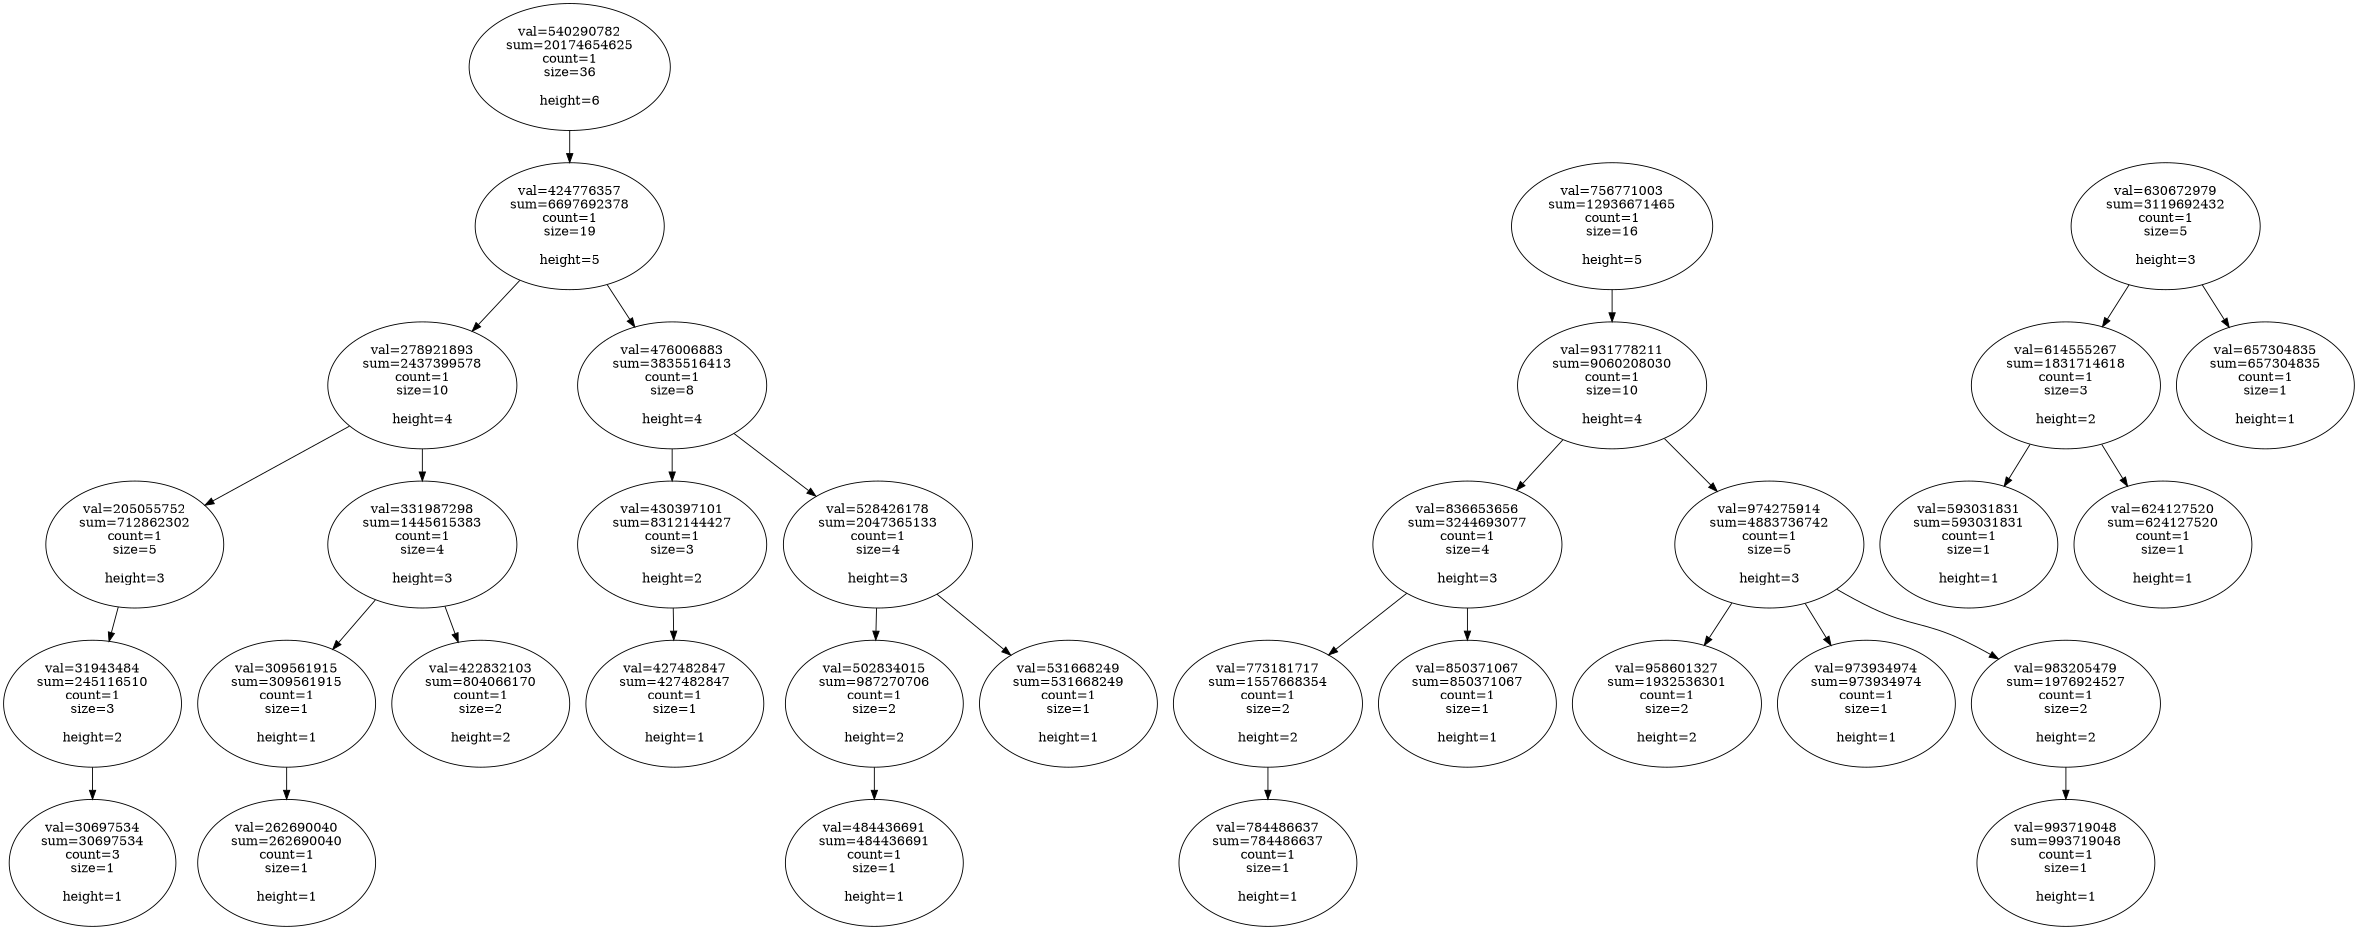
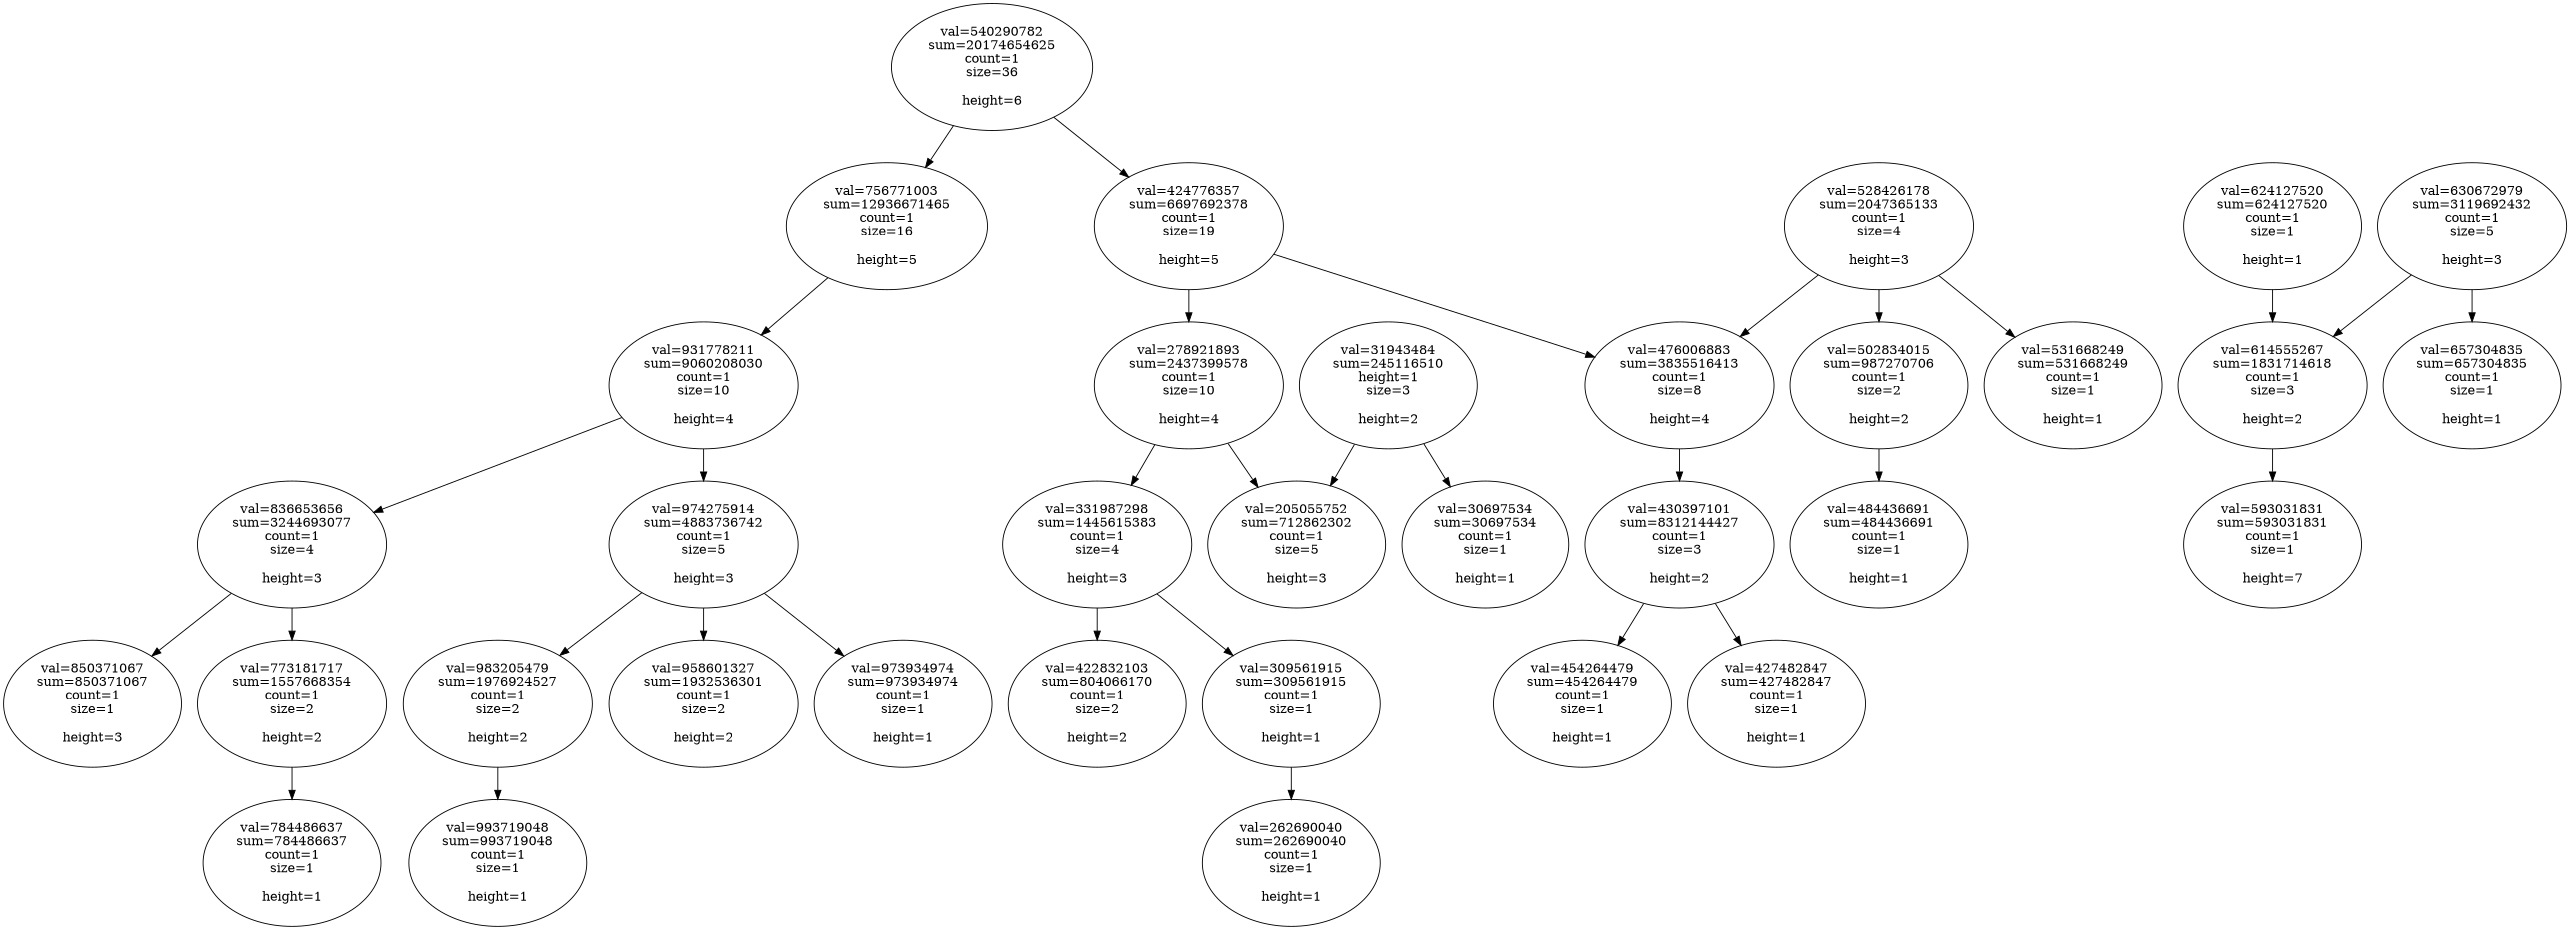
edge "val=540290782" -> "val=756771003": added
edge "val=614555267" -> "val=624127520": reversed
edge "val=476006883" -> "val=528426178": reversed
node "val=593031831": text "height=1" -> "height=7"
edge "val=205055752" -> "val=31943484": reversed
node "val=31943484": text "count=1" -> "height=1"
node "val=454264479": added
node "val=850371067": text "height=1" -> "height=3"
node "val=30697534": text "count=3" -> "count=1"
